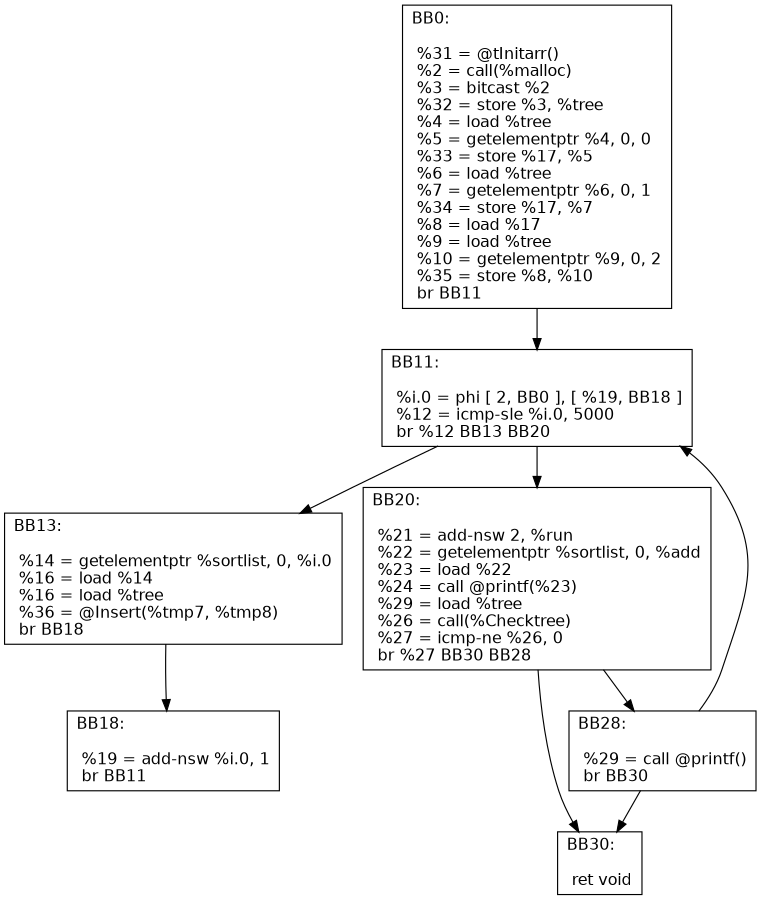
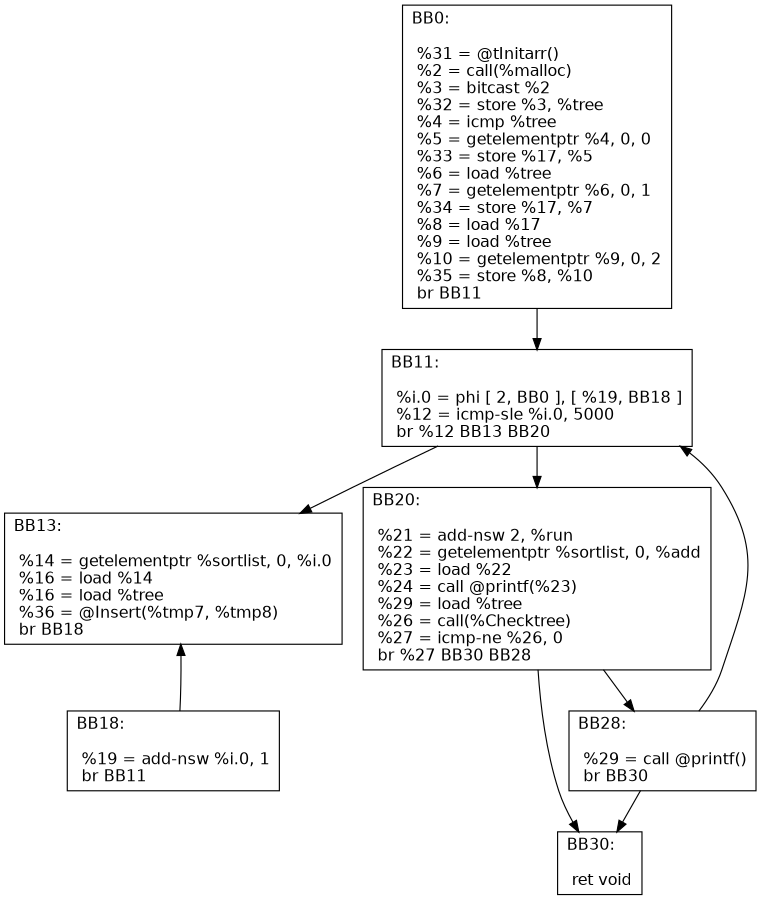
node "BB0:": text "%4 = load %tree" -> "%4 = icmp %tree"
edge "BB13:" -> "BB18:": reversed
